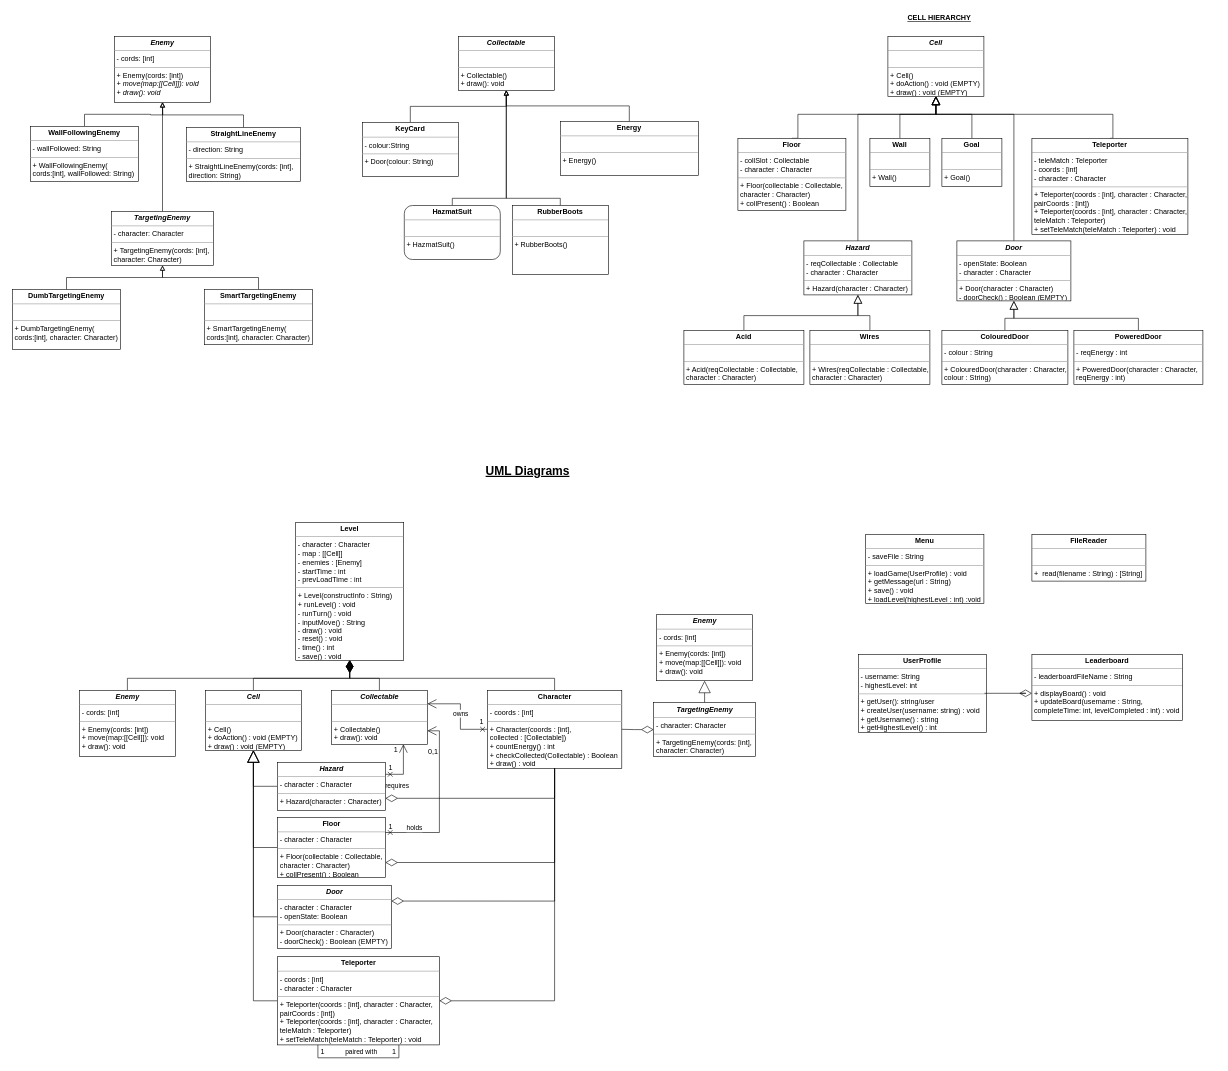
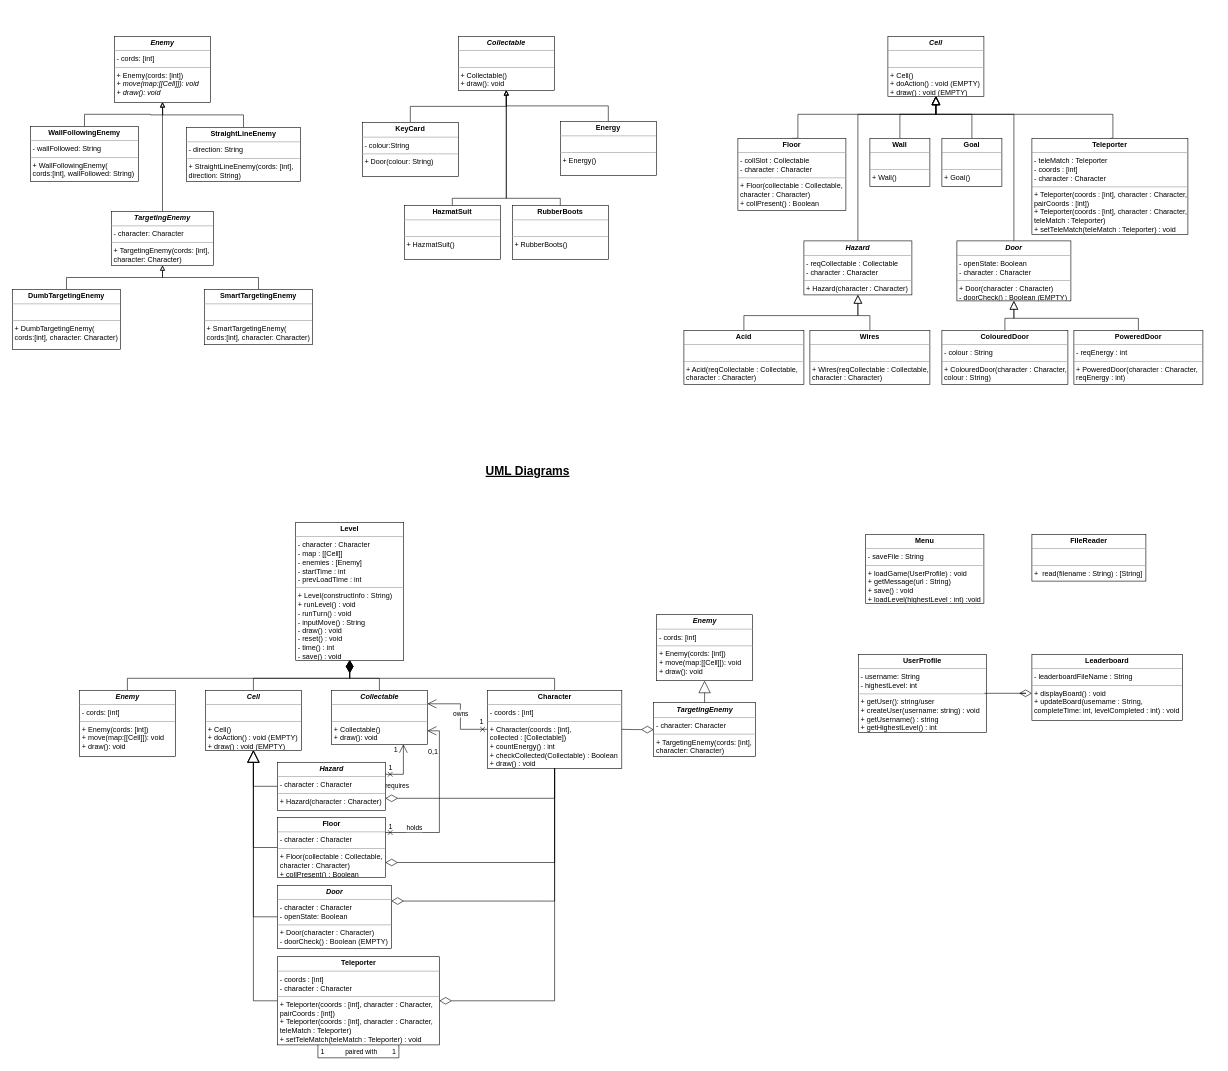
node "CELL HIERARCHY": removed
node "Energy + Energy()": size 138x54 -> 96x54
node "HazmatSuit + HazmatSuit()": shape rounded rectangle -> rectangle
node "RubberBoots + RubberBoots()": size 96x69 -> 96x54
